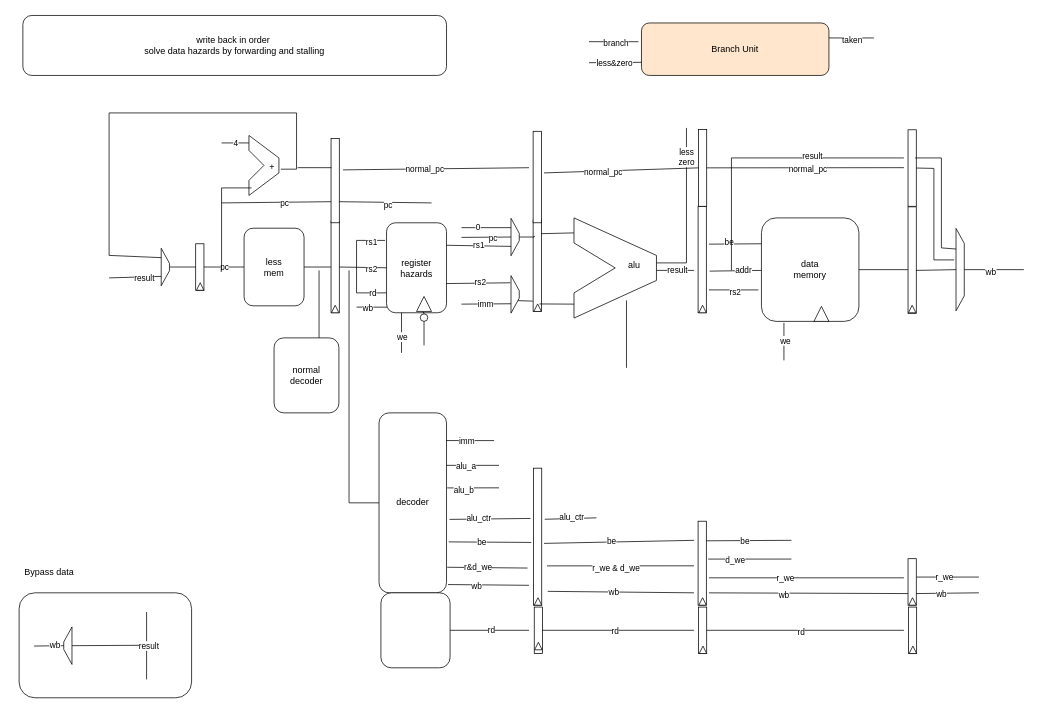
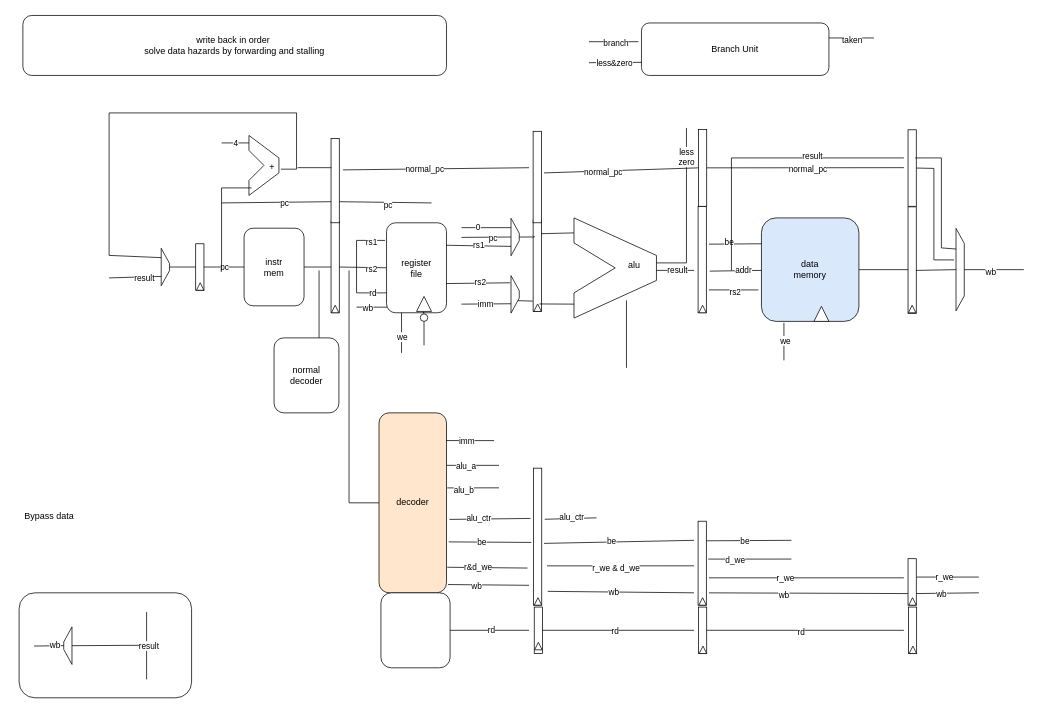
node "Branch Unit": fillcolor #ffe6cc -> #ffffff
node "less mem": label "less mem" -> "instr mem"
node "register hazards": label "register hazards" -> "register file"
node "data memory": fillcolor #ffffff -> #dae8fc
node "decoder": fillcolor #ffffff -> #ffe6cc
node "Bypass data": moved (49, 573) -> (49, 516)
